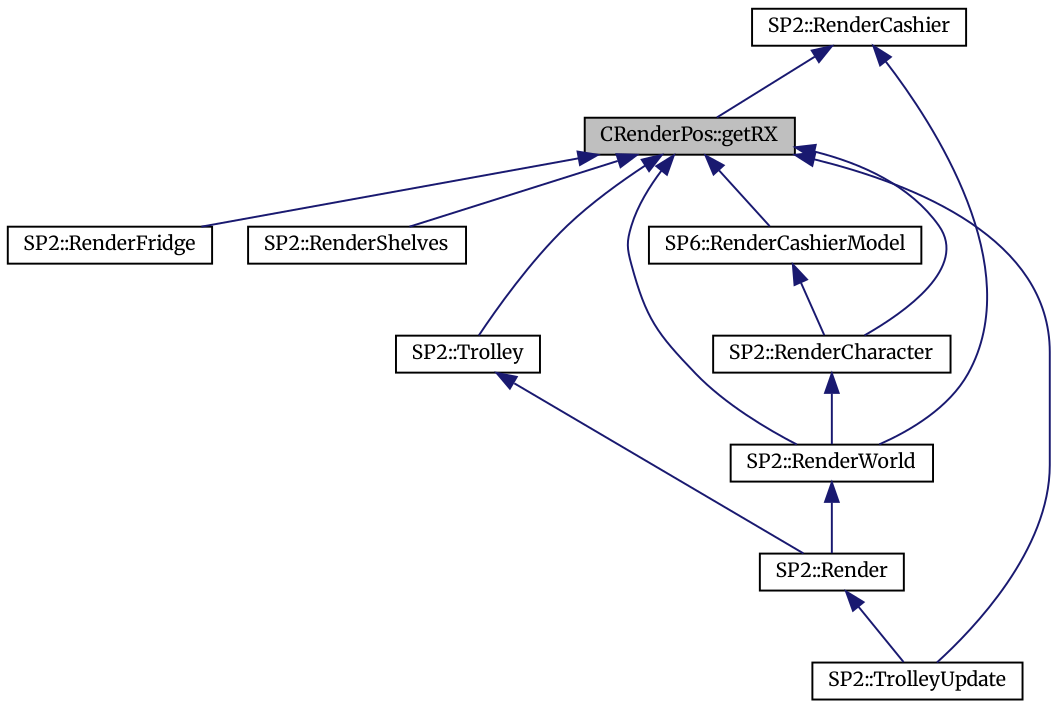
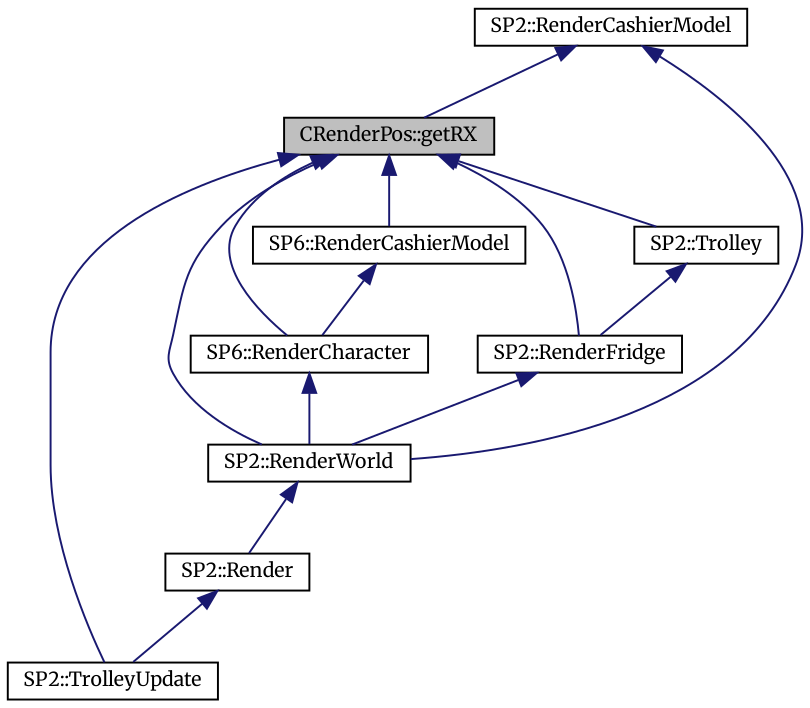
node "SP2::RenderCashier": label "SP2::RenderCashier" -> "SP2::RenderCashierModel"
node "SP2::RenderShelves": removed
node "SP2::RenderCharacter": label "SP2::RenderCharacter" -> "SP6::RenderCharacter"
edge "SP2::RenderWorld" -> "SP2::RenderFridge": added
edge "SP2::Render" -> "SP2::Trolley": now "SP2::RenderFridge" -> "SP2::Trolley"
